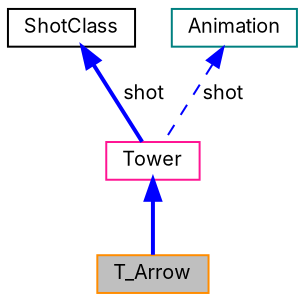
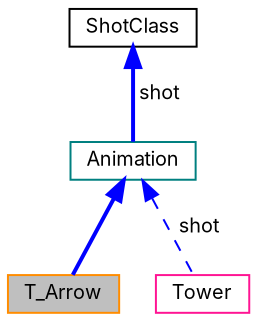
edge "Tower" -> "ShotClass": now "Animation" -> "ShotClass"
edge "T_Arrow" -> "Tower": now "T_Arrow" -> "Animation"
